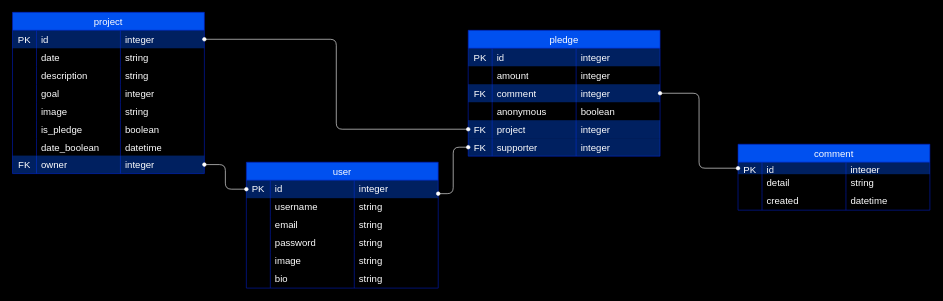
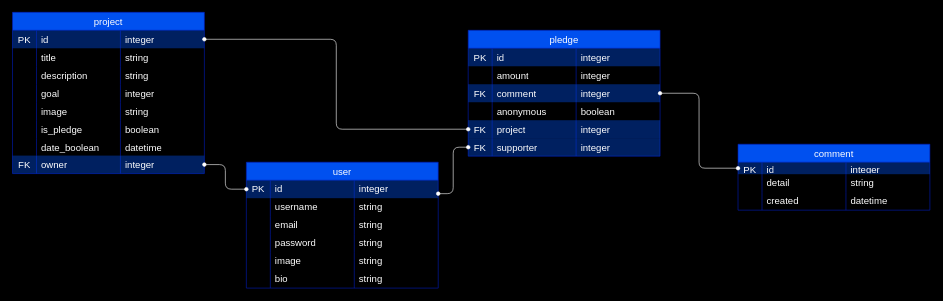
node "date": label "date" -> "title"
